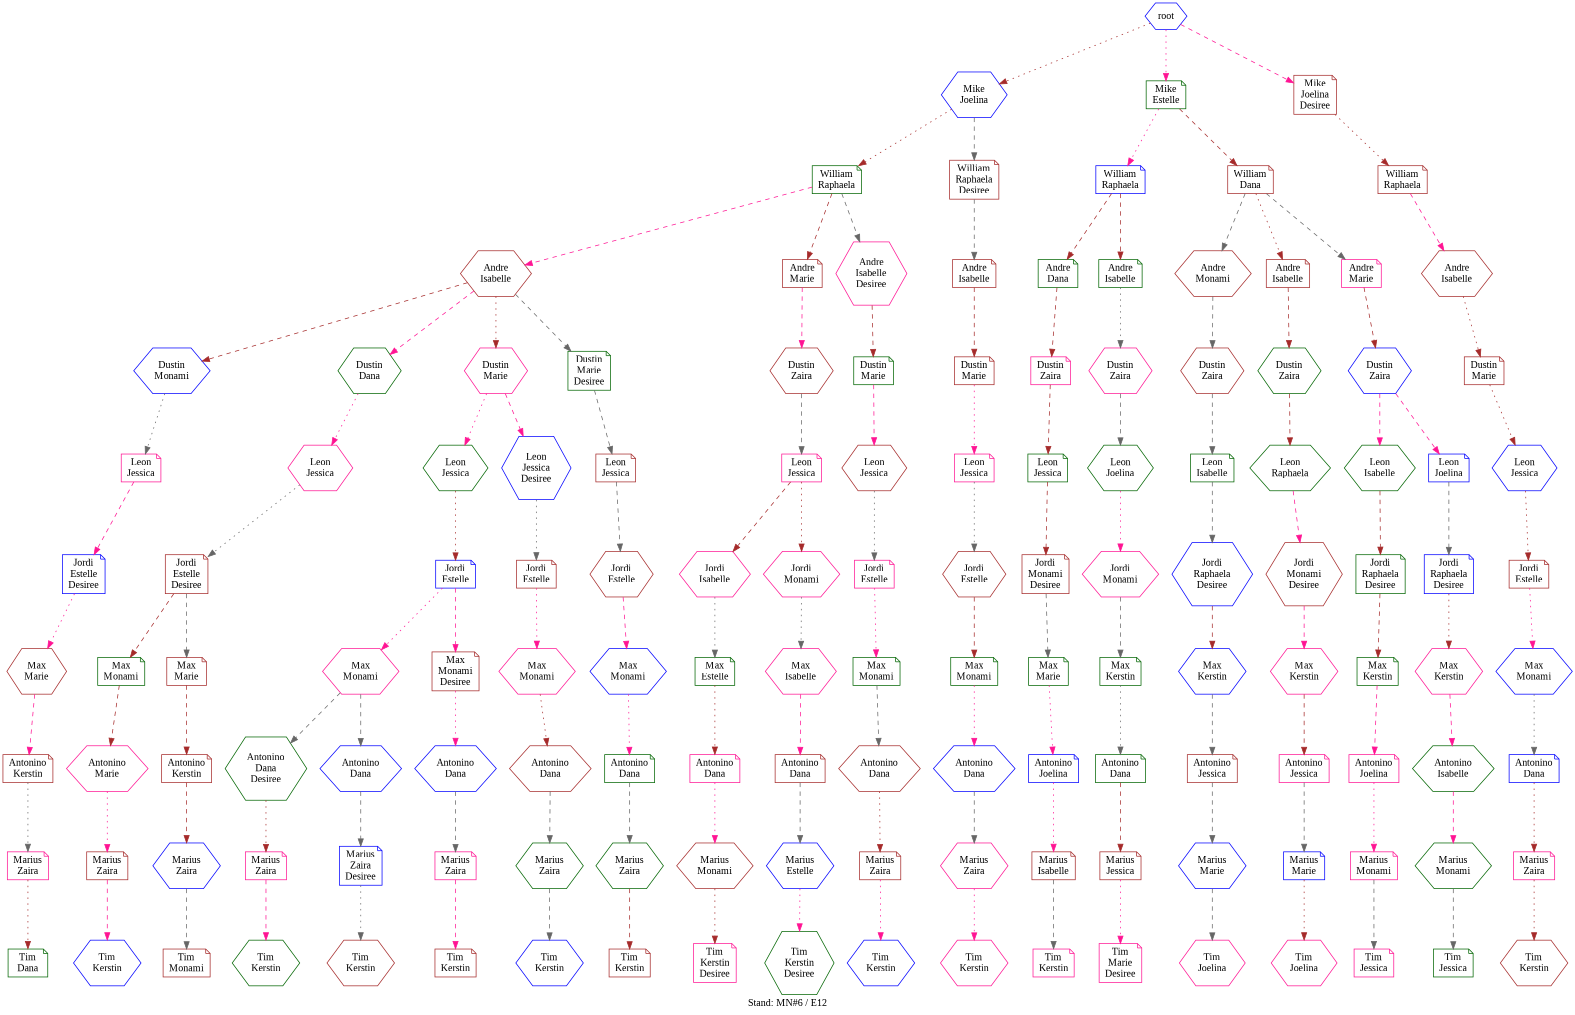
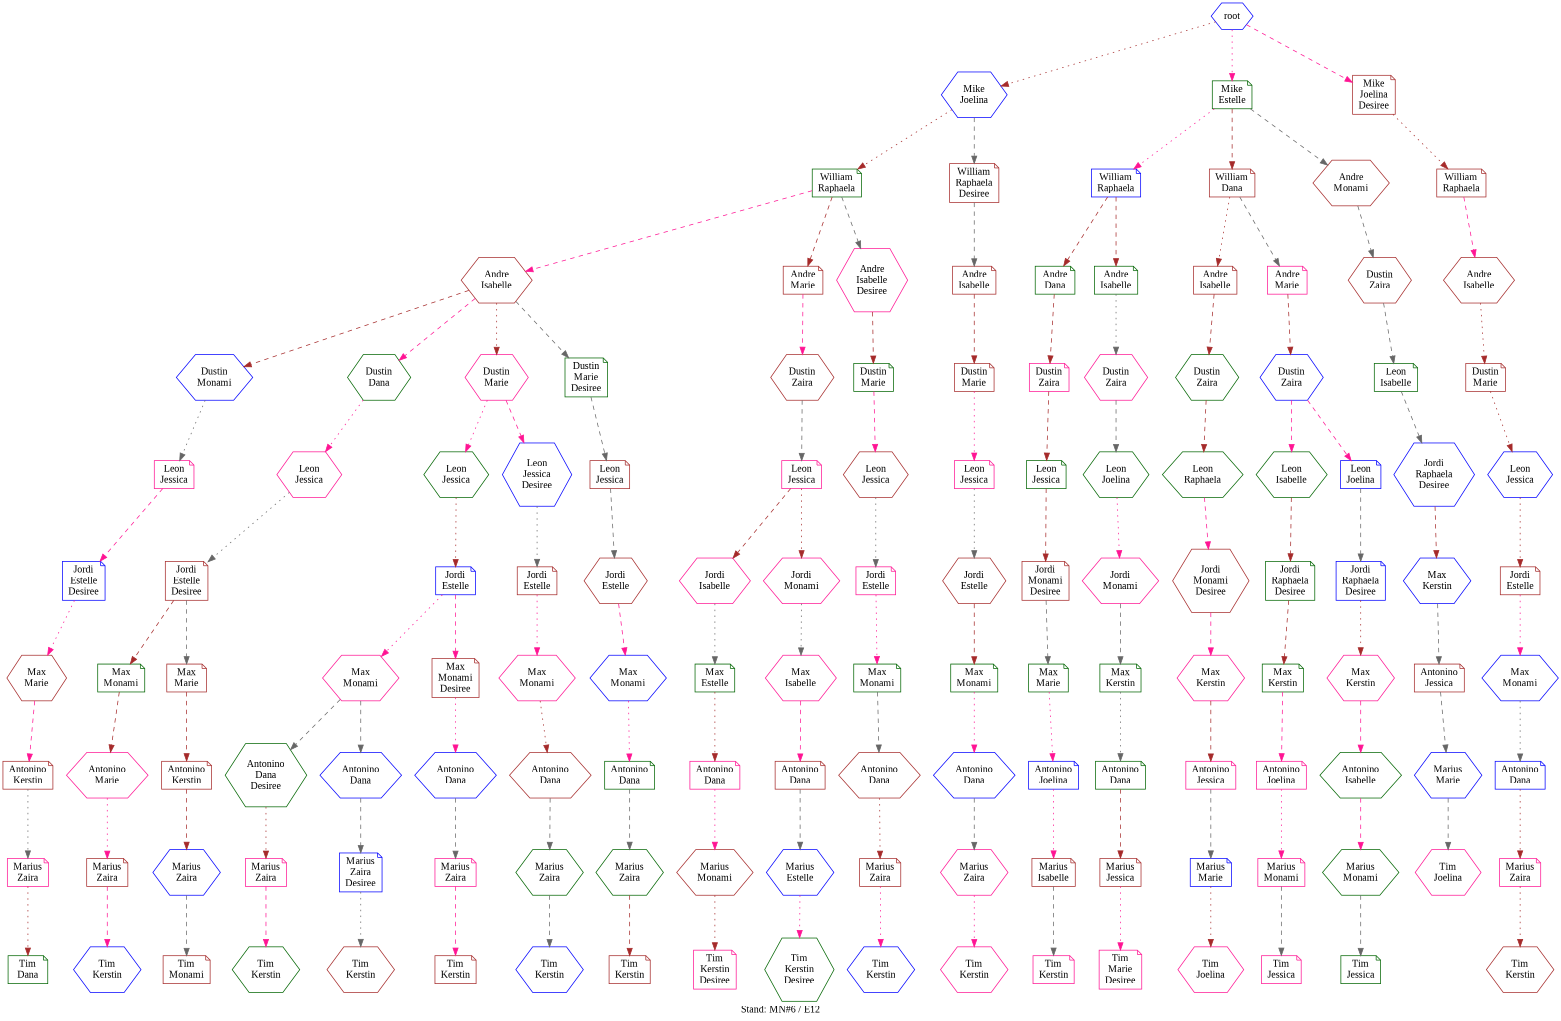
edge "William Dana" -> "Andre Monami": now "Mike Estelle" -> "Andre Monami"
